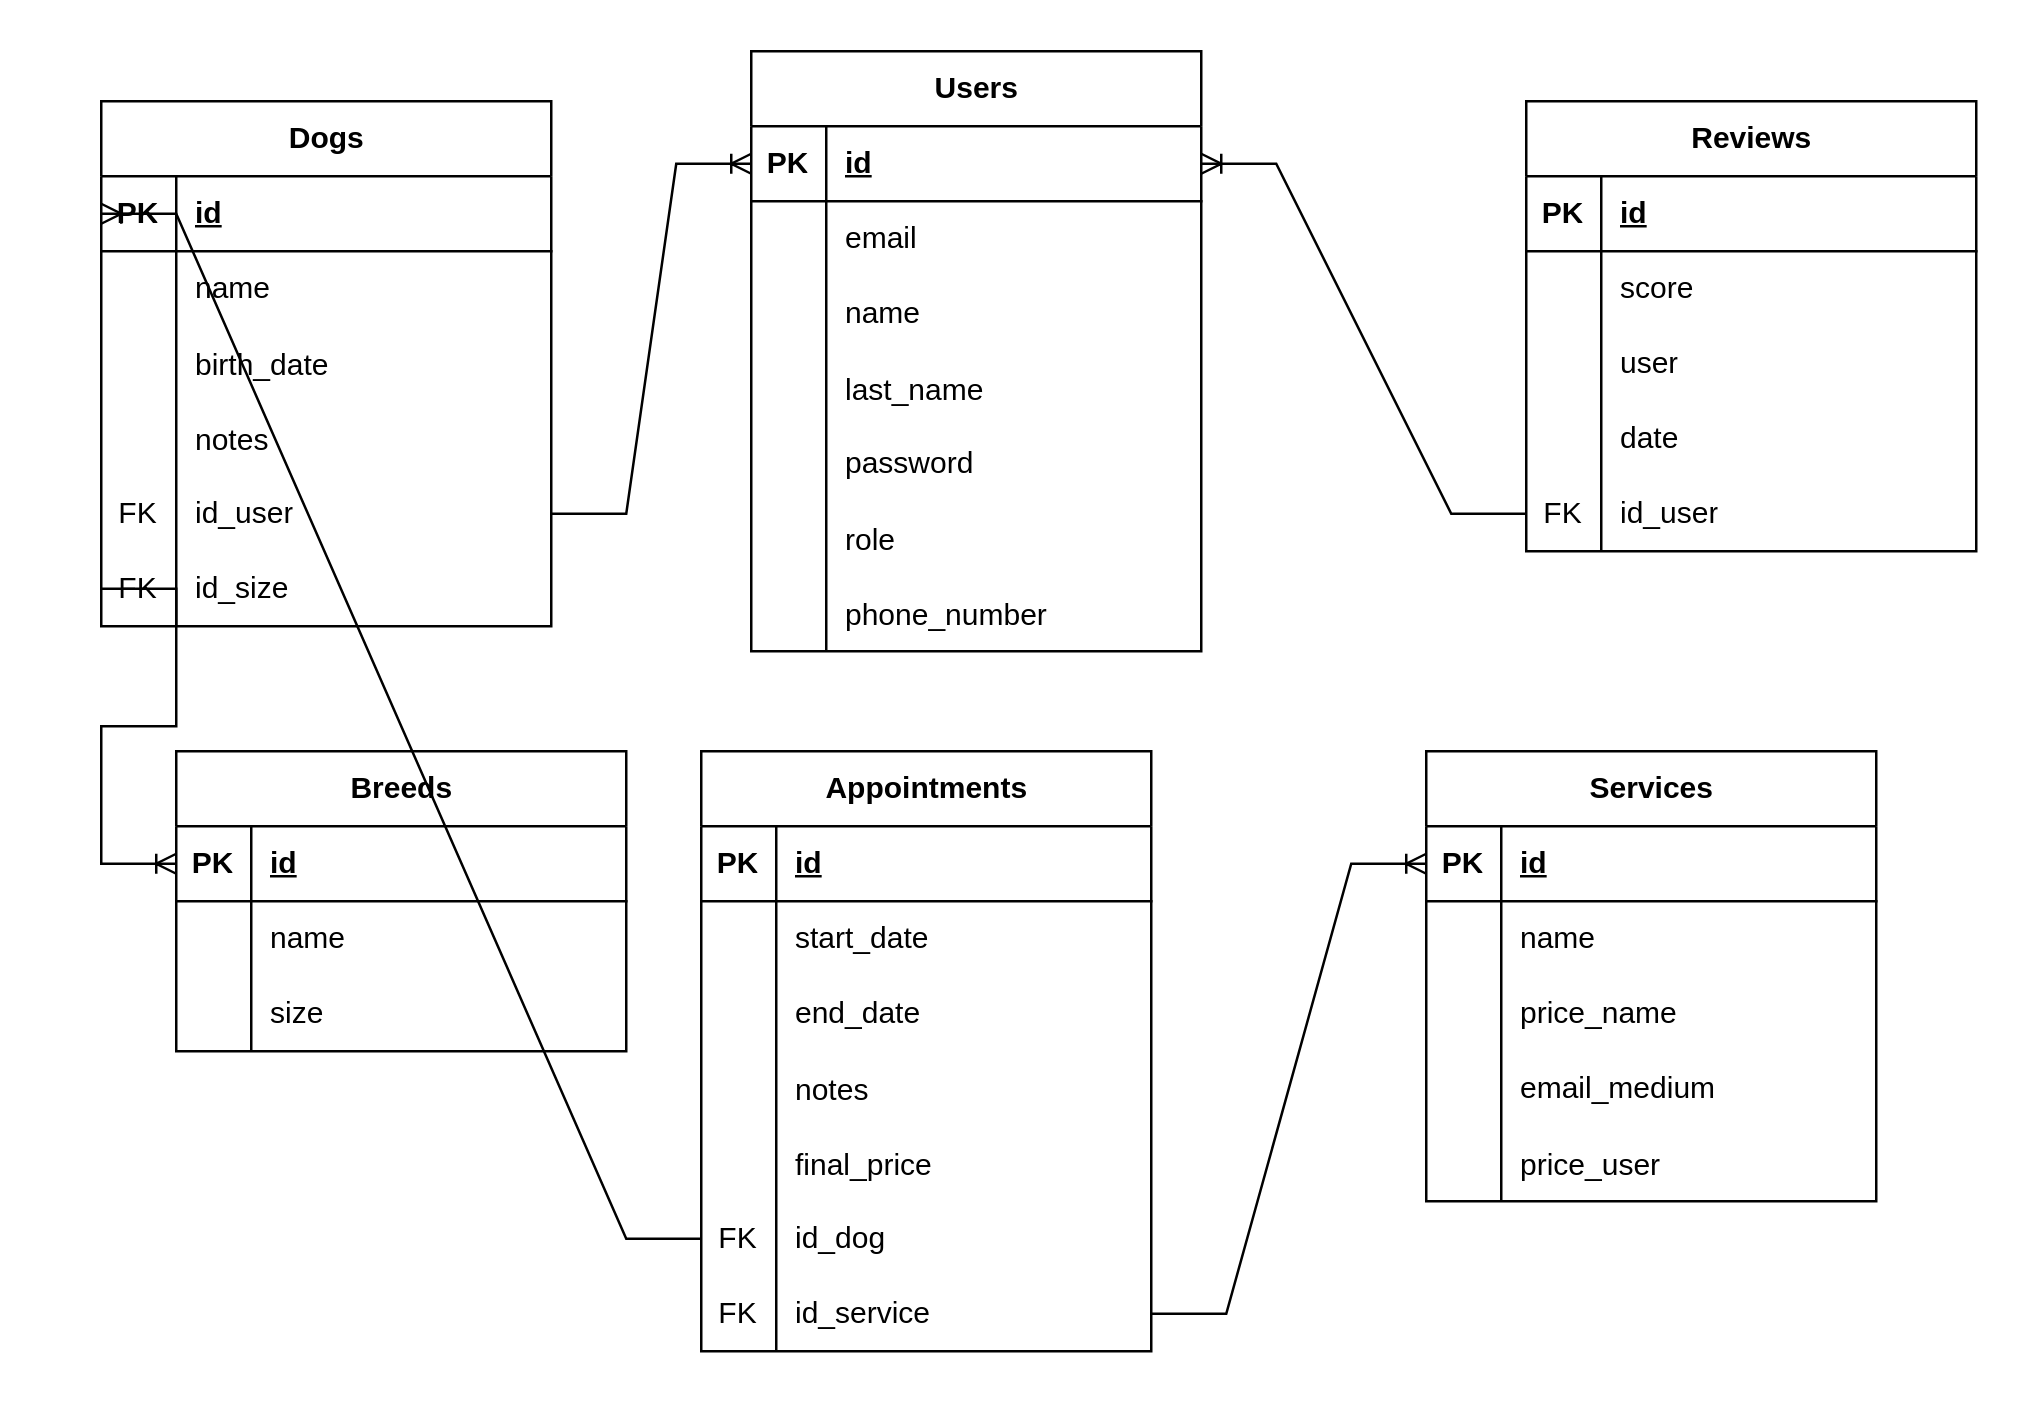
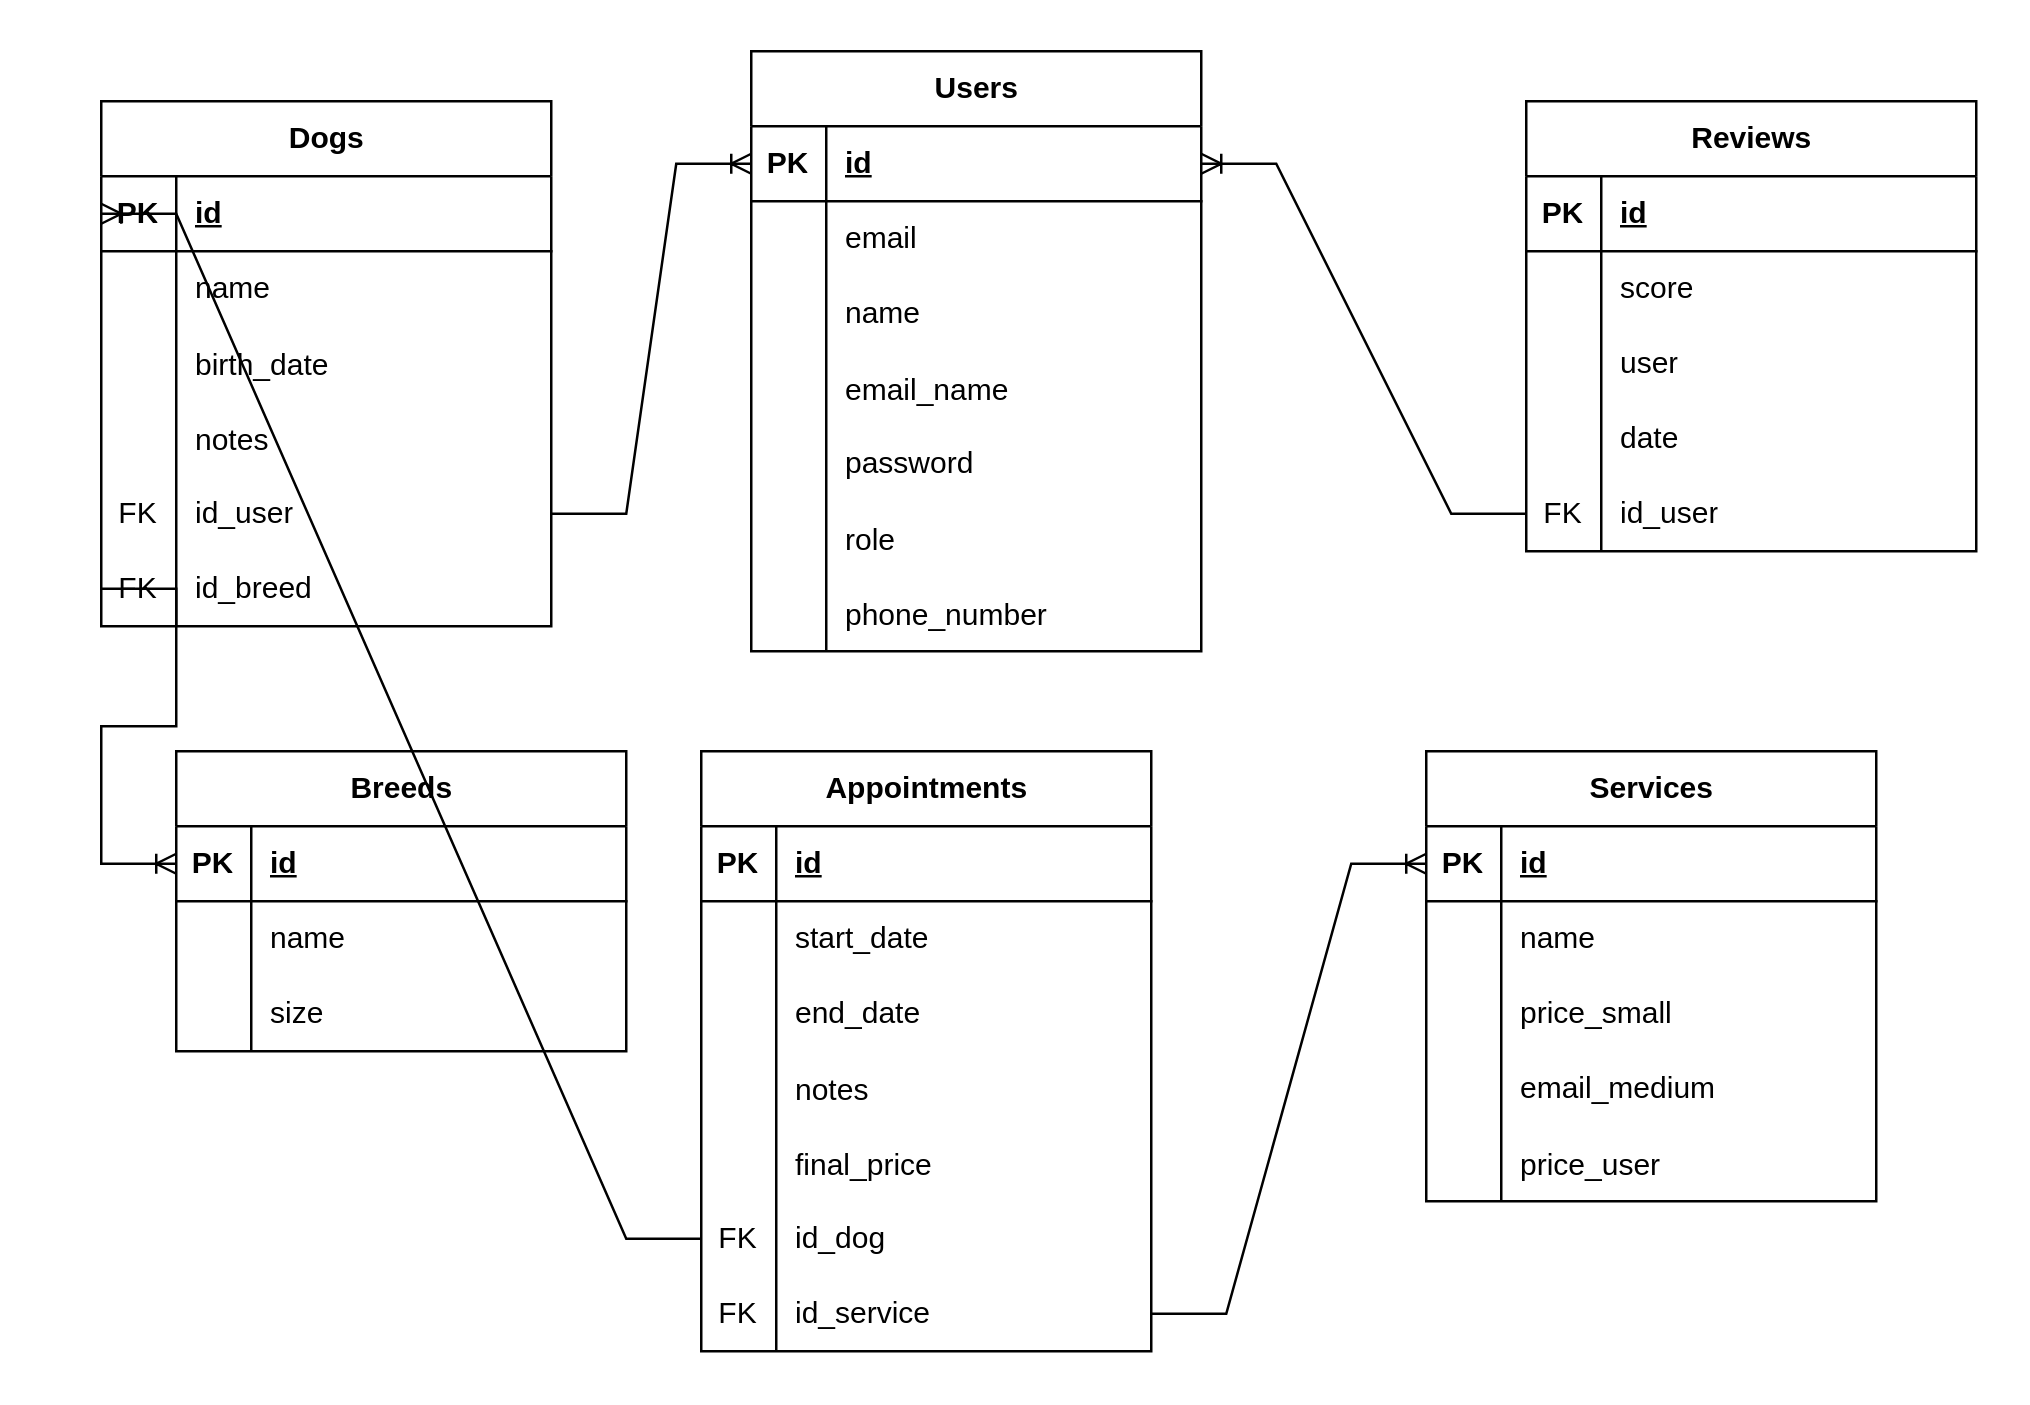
node "last_name": label "last_name" -> "email_name"
node "id_size": label "id_size" -> "id_breed"
node "price_name": label "price_name" -> "price_small"
